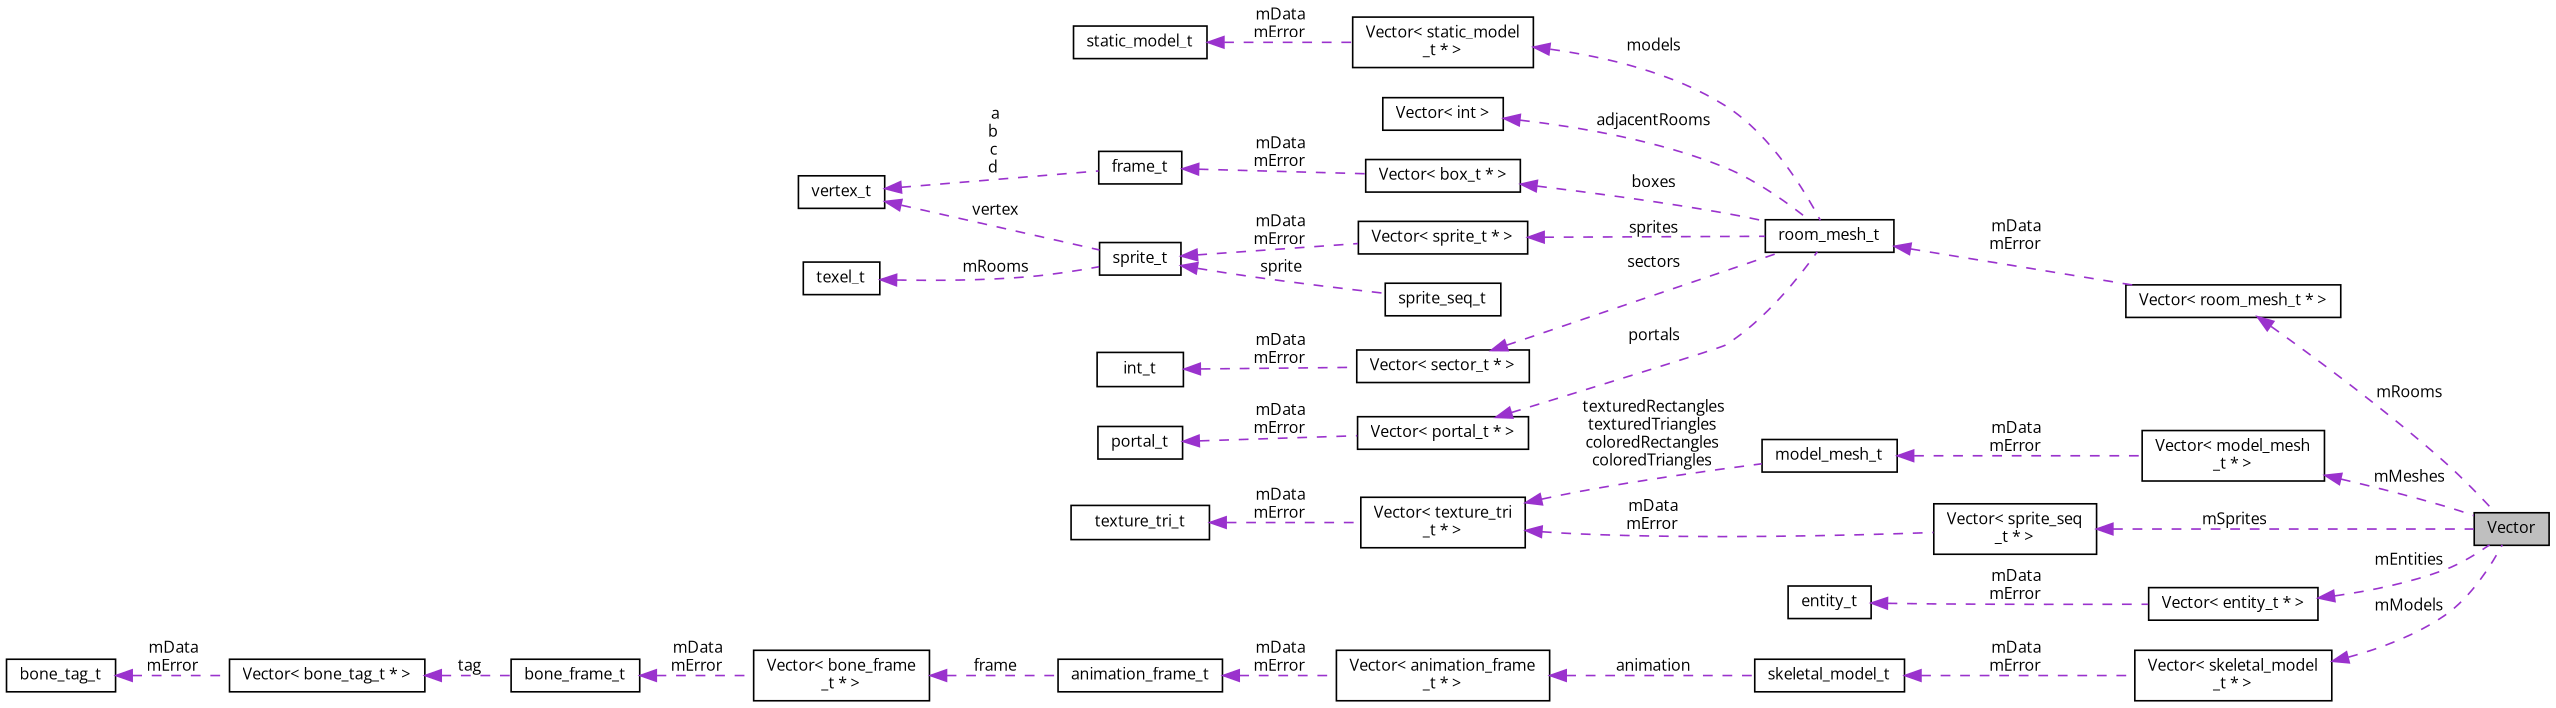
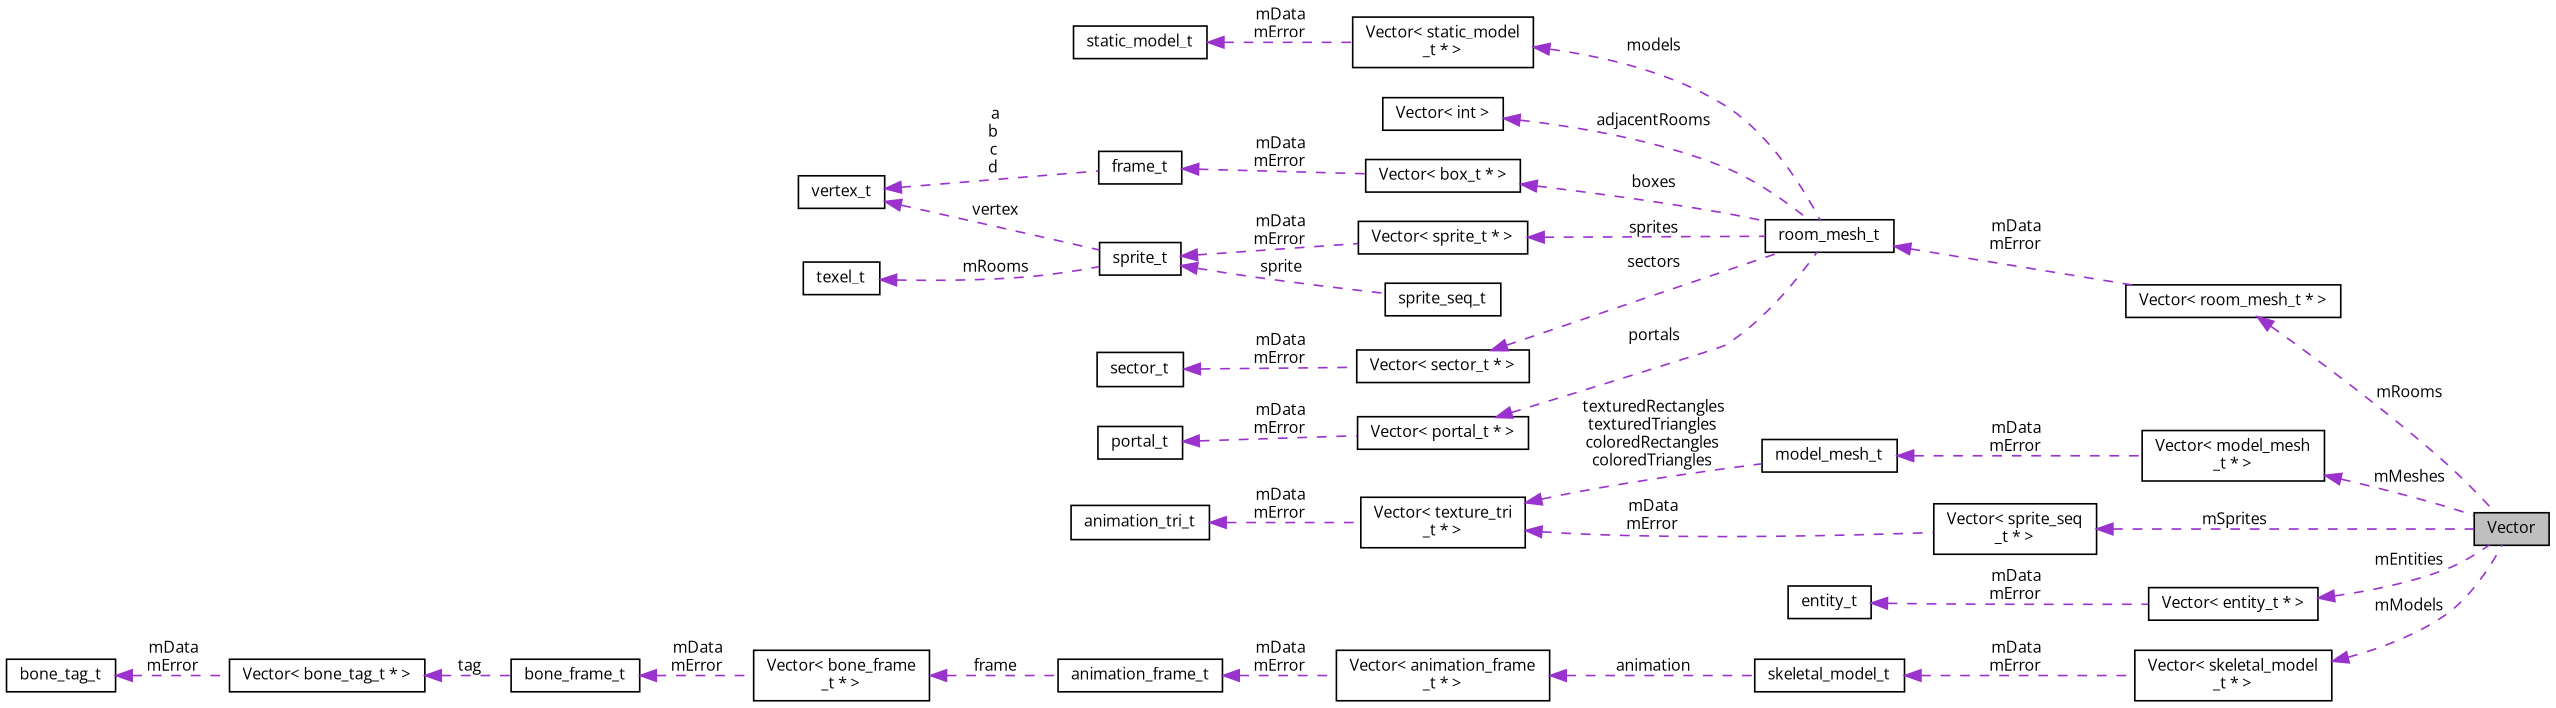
node "int_t": label "int_t" -> "sector_t"
node "texture_tri_t": label "texture_tri_t" -> "animation_tri_t"
